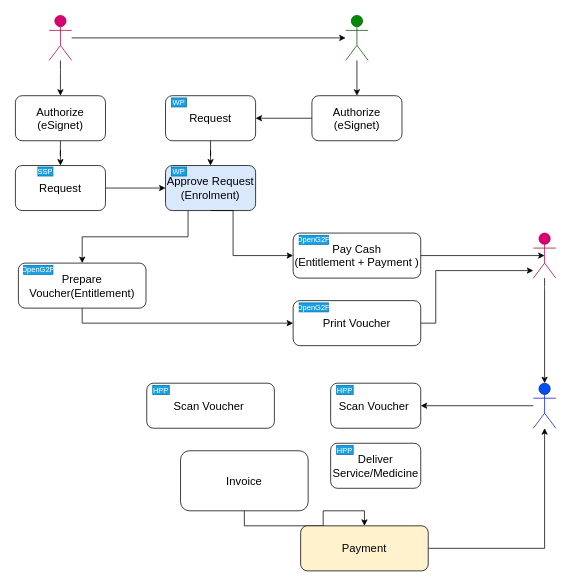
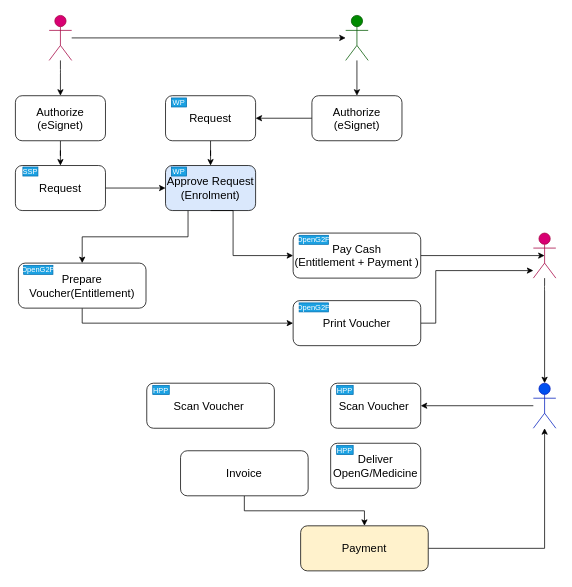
node "SSP": moved (45, 171) -> (30, 171)
node "Deliver Service/Medicine": label "Deliver Service/Medicine" -> "Deliver OpenG/Medicine"
node "Invoice": size 128x60 -> 128x45
